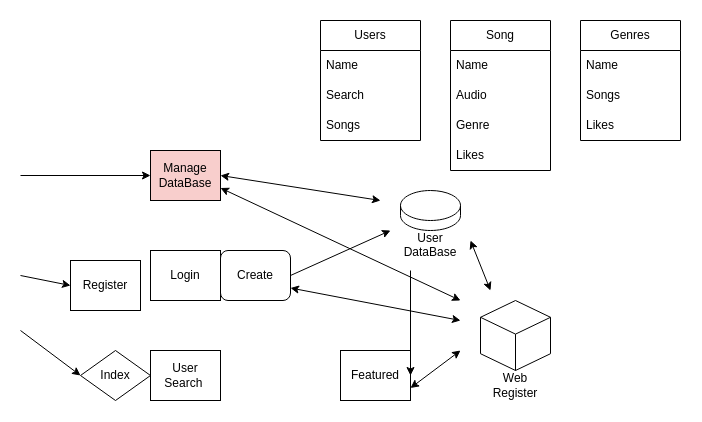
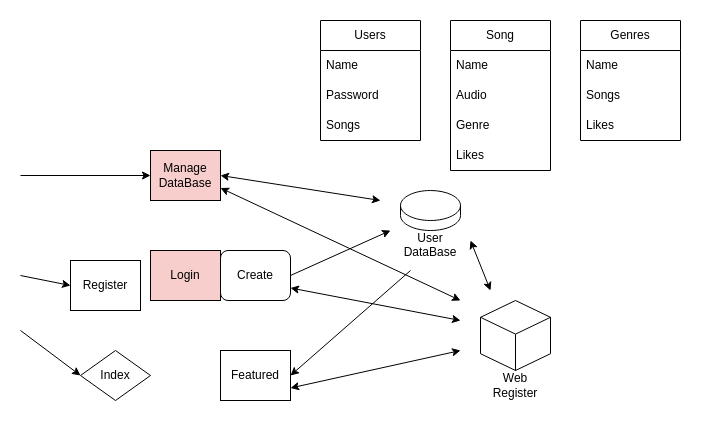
node "Search": label "Search" -> "Password"
node "Login": fillcolor #ffffff -> #f8cecc
node "User Search": removed
node "Featured": moved (376, 376) -> (256, 376)
